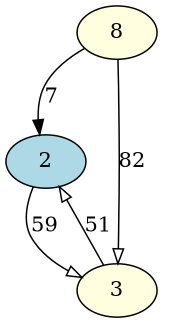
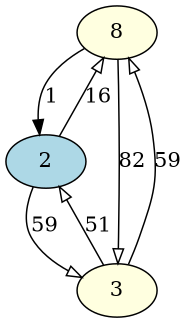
edge "8" -> "2": label "7" -> "1"
edge "2" -> "8": added, label "16"
edge "3" -> "8": added, label "59"
